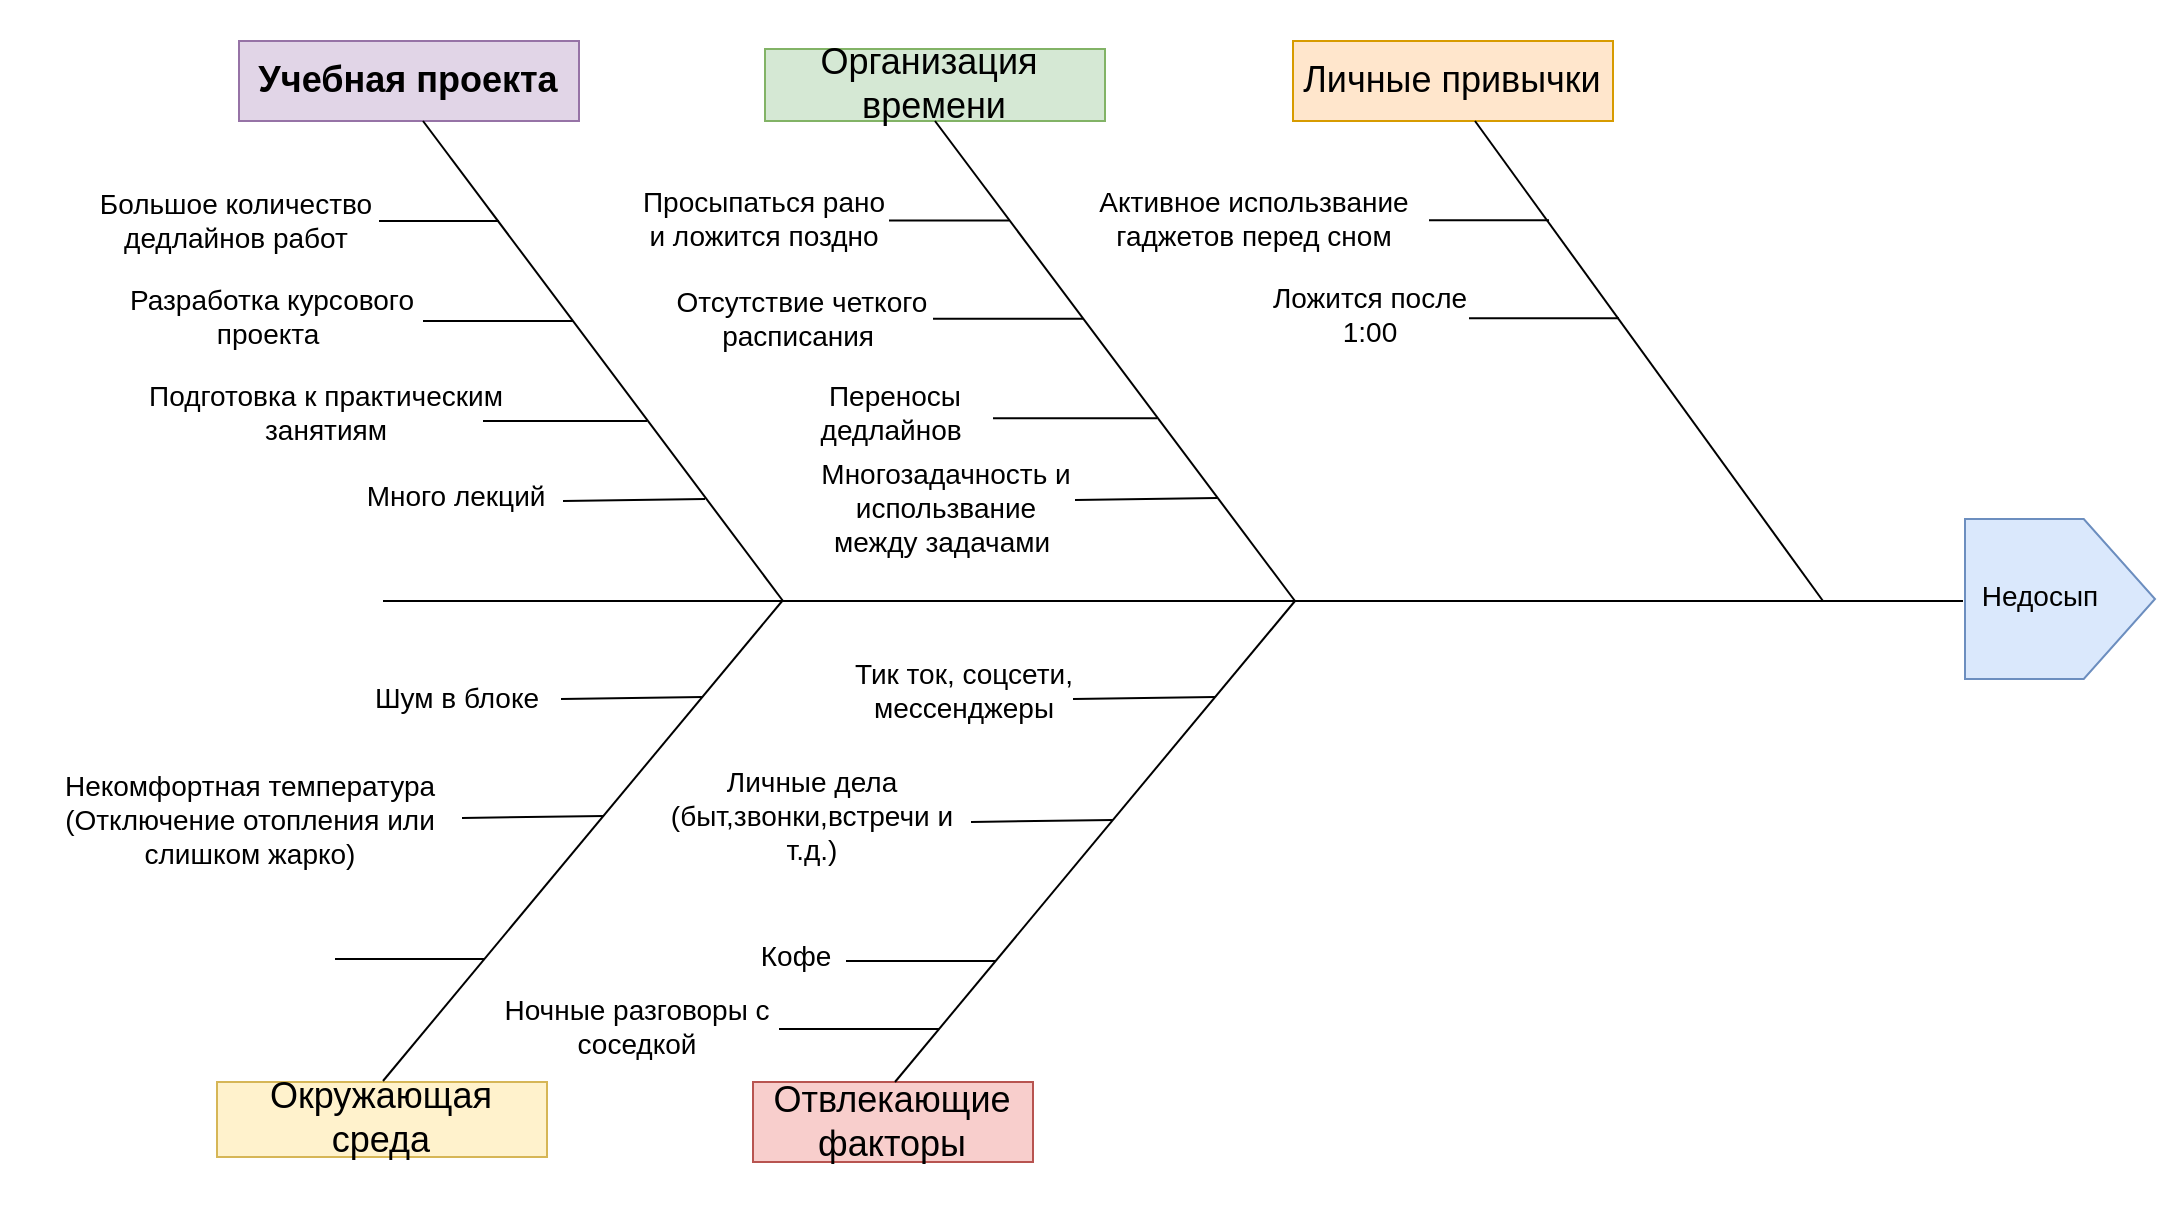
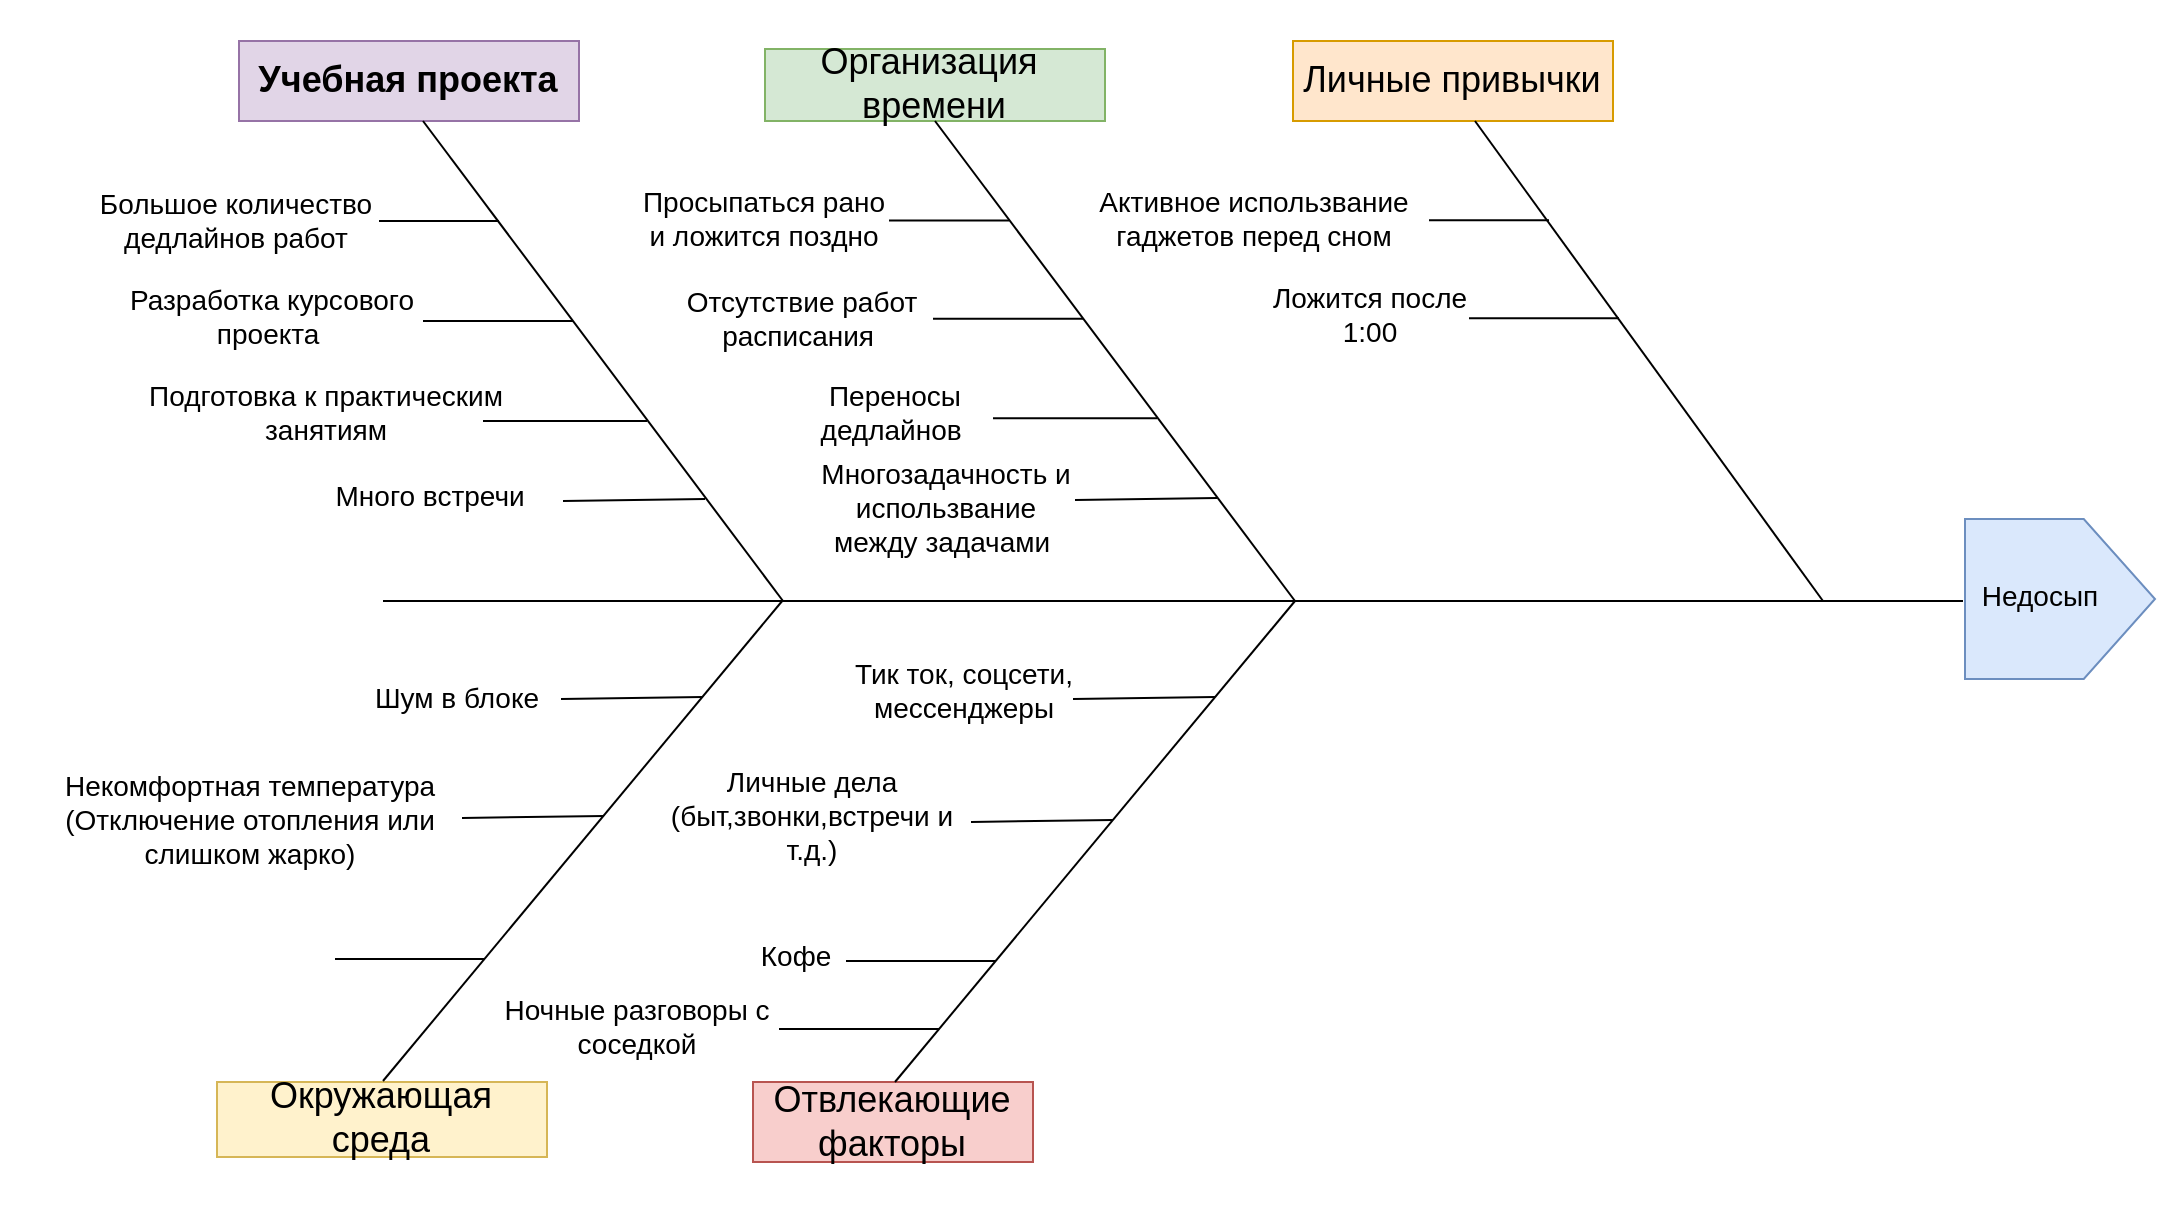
node "Отсутствие четкого расписания": label "Отсутствие четкого расписания" -> "Отсутствие работ расписания"
node "Много лекций": label "Много лекций" -> "Много встречи"
